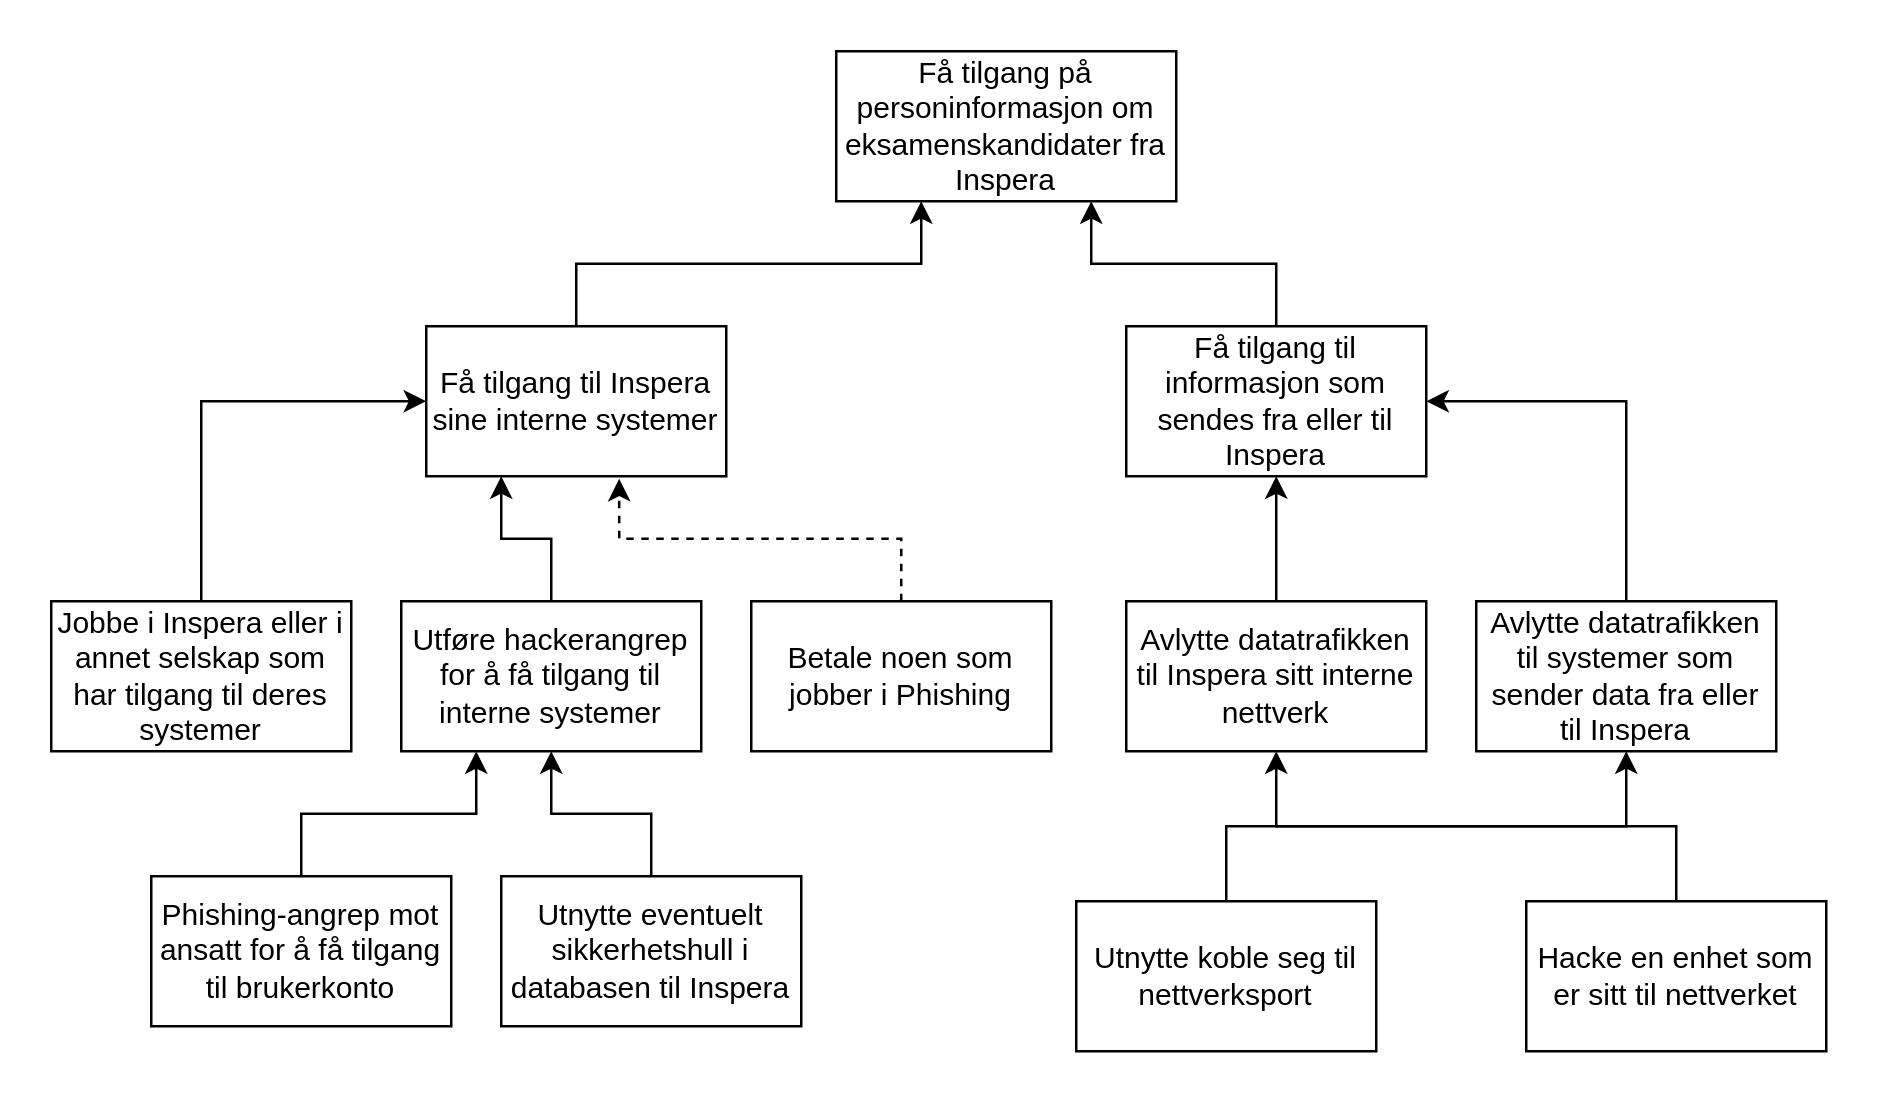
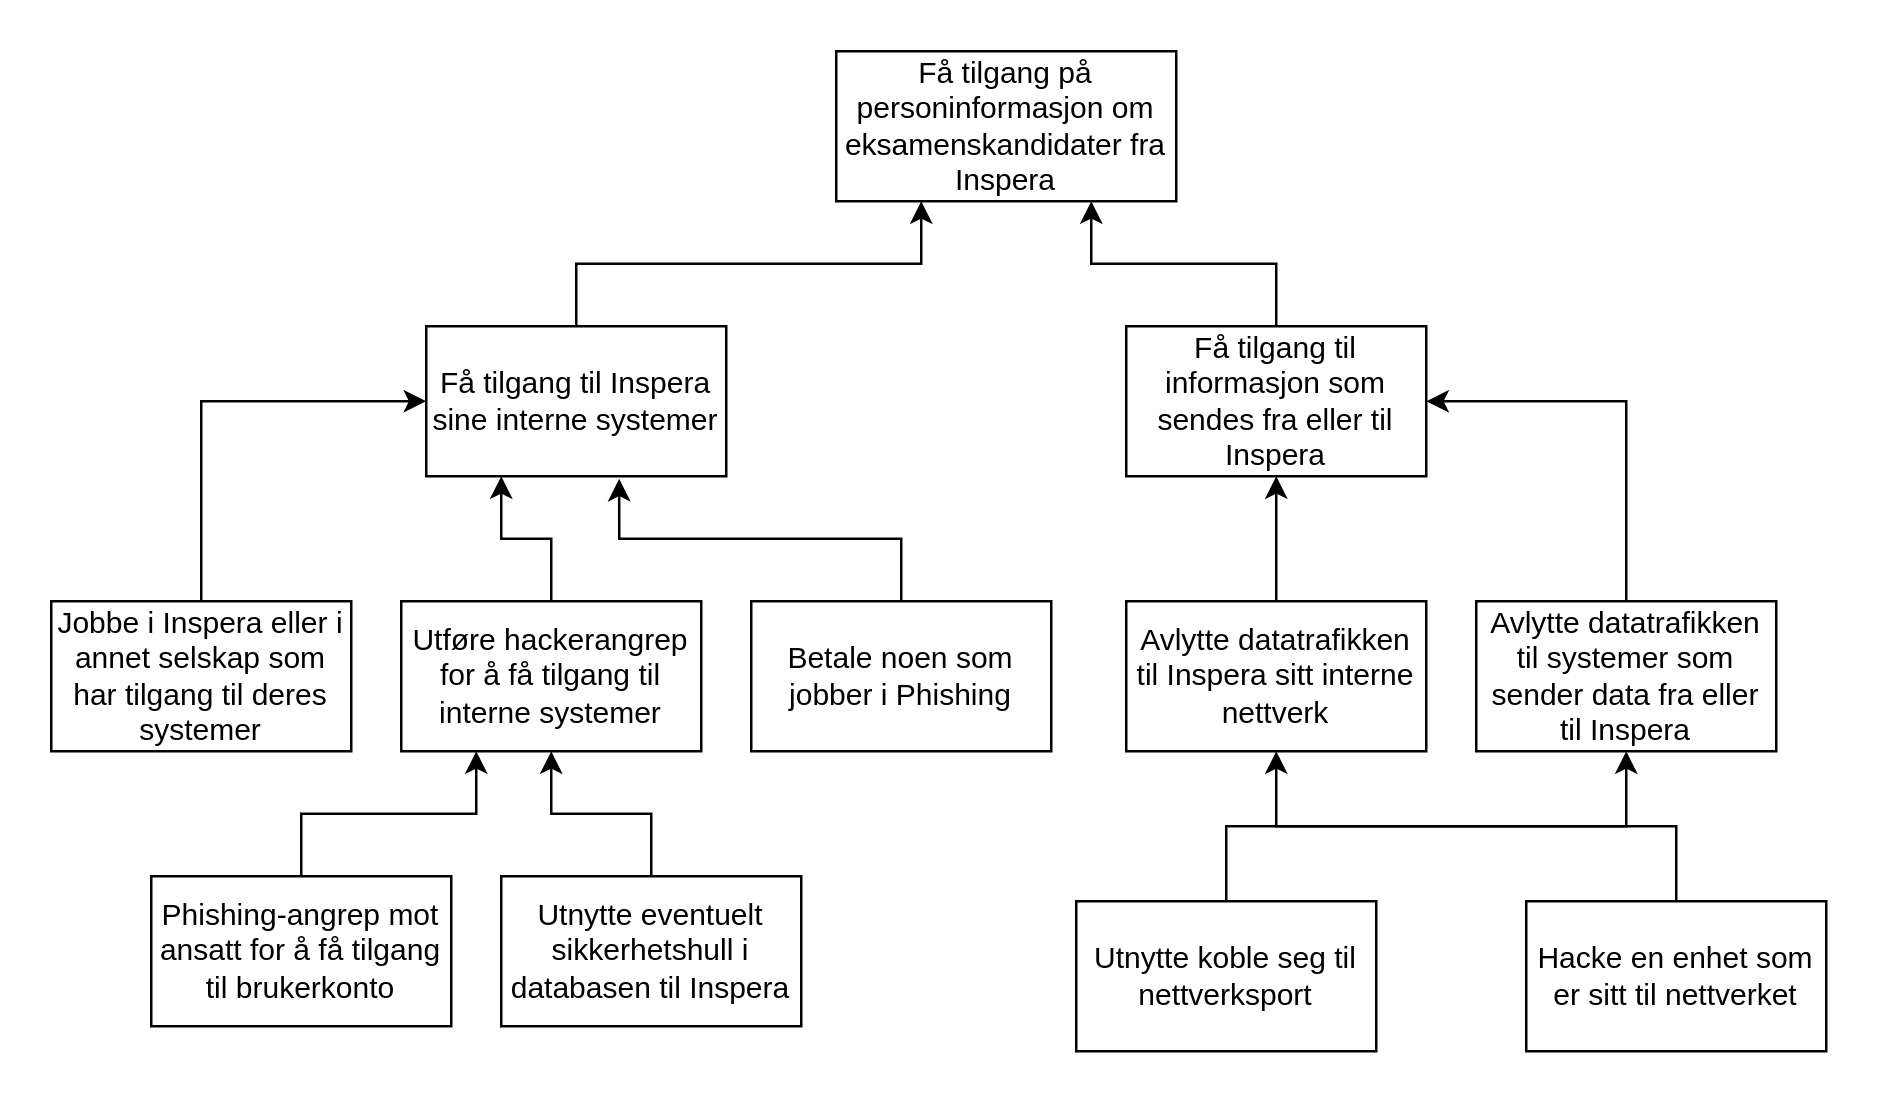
edge "Betale noen som jobber i Phishing" -> "Få tilgang til Inspera sine interne systemer": style dashed -> solid
